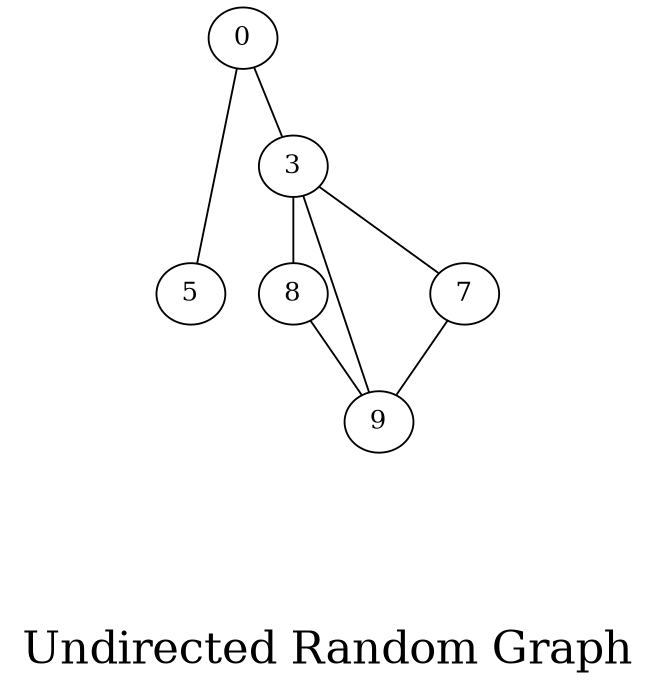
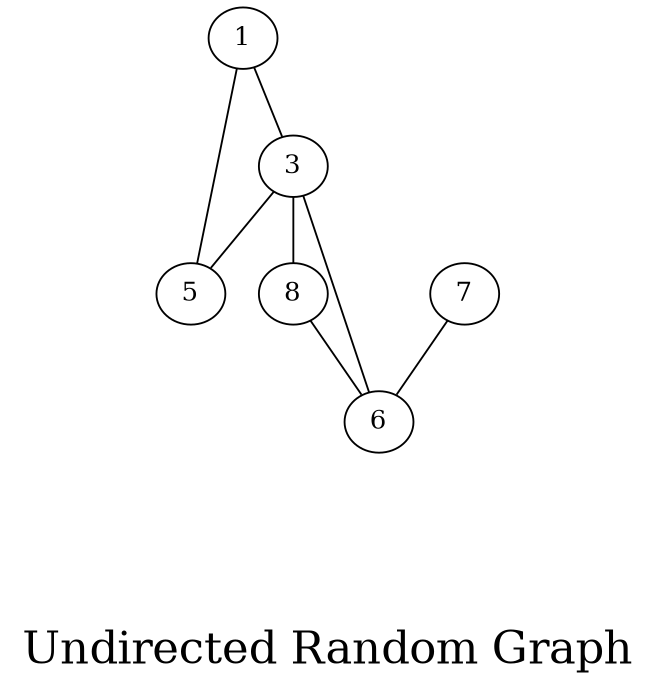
node "0": label "0" -> "1"
edge "3" -- "7": now "3" -- "5"
node "9": label "9" -> "6"
